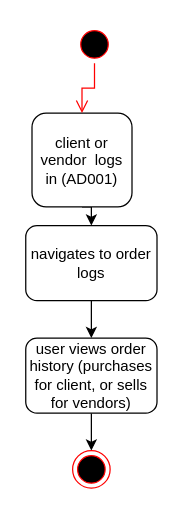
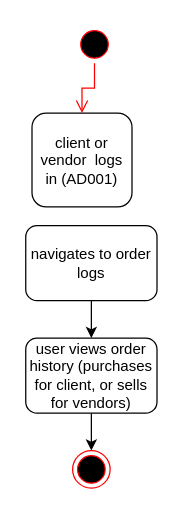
edge "client or vendor logs in (AD001)" -> "navigates to order logs": removed
